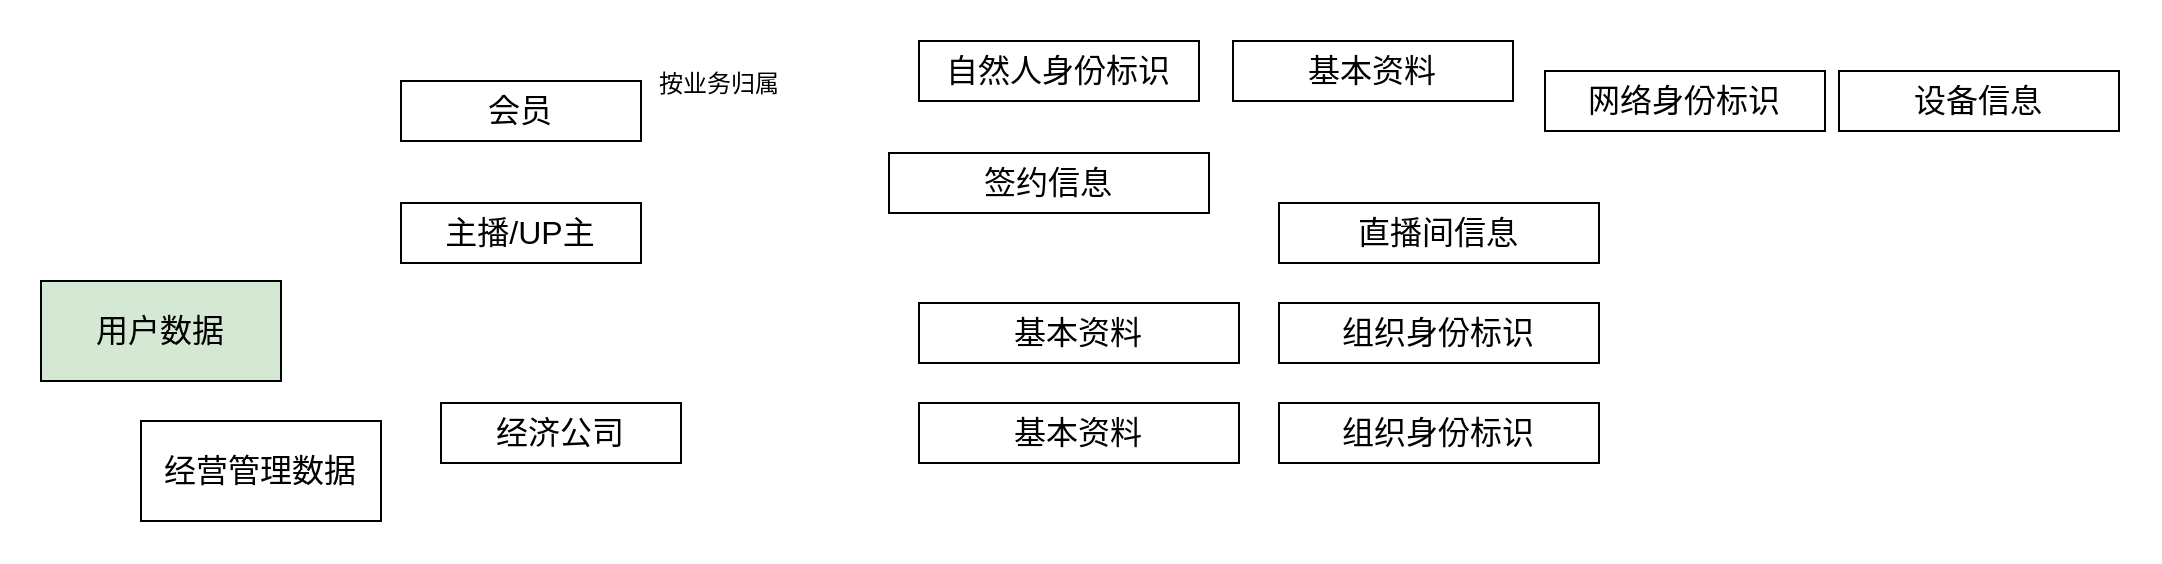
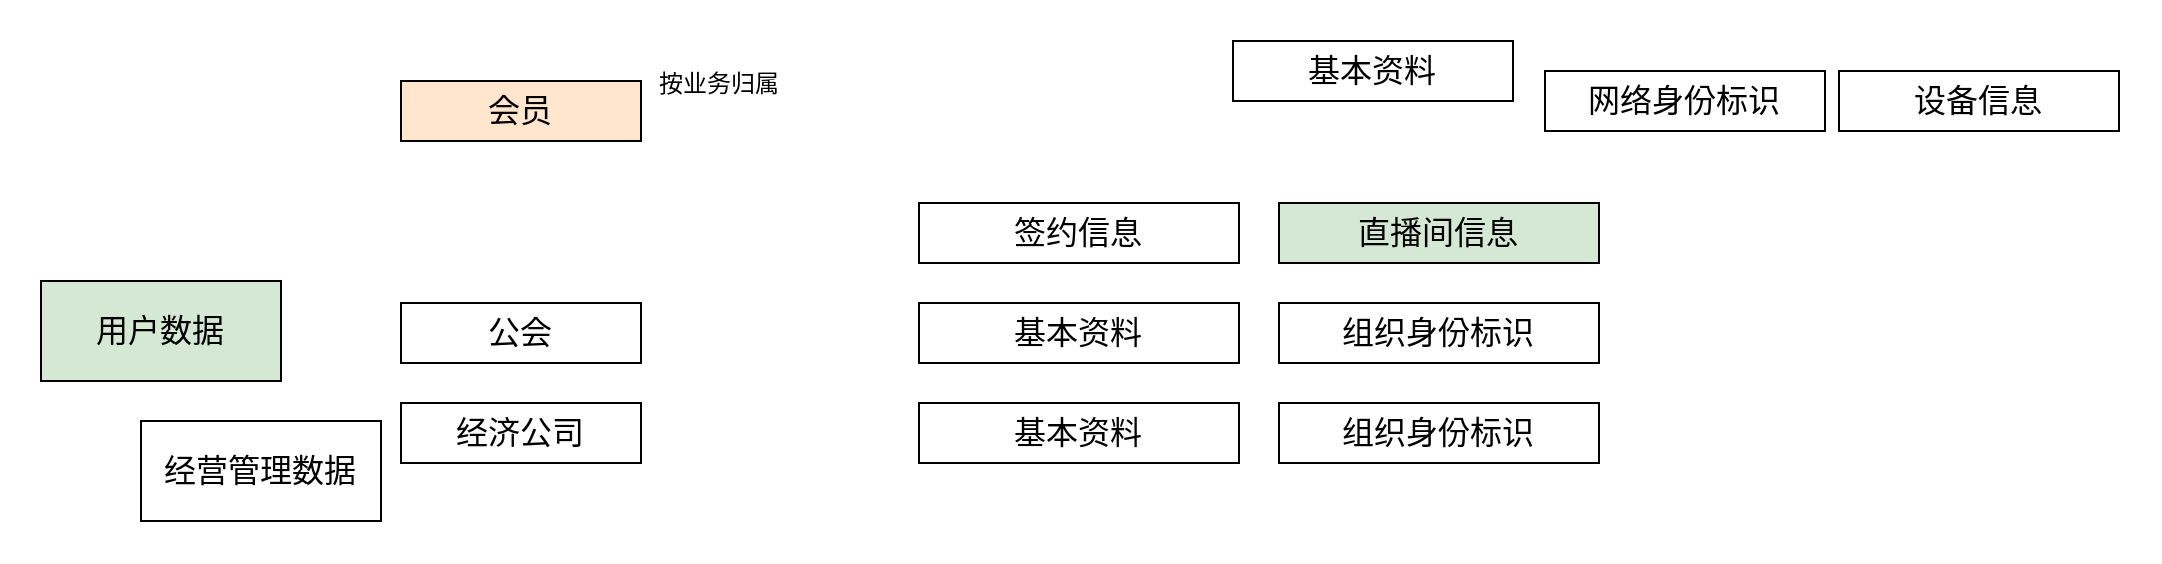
node "自然人身份标识": removed
node "会员": fillcolor #ffffff -> #ffe6cc
node "签约信息": moved (1049, 183) -> (1079, 233)
node "主播/UP主": removed
node "直播间信息": fillcolor #ffffff -> #d5e8d4
node "公会": added
node "经济公司": moved (561, 433) -> (521, 433)
